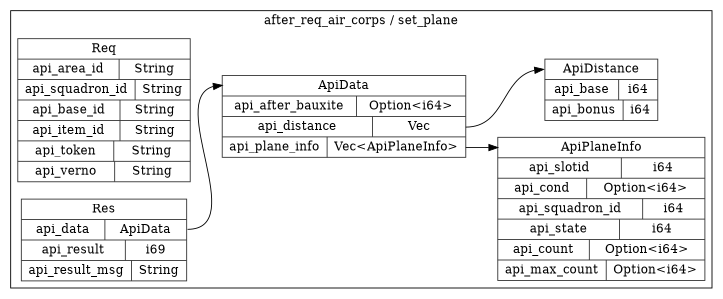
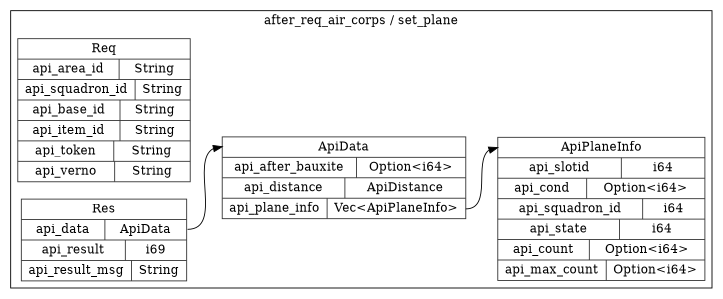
node "ApiDistance": removed
node "ApiData": text "Vec" -> "ApiDistance"
